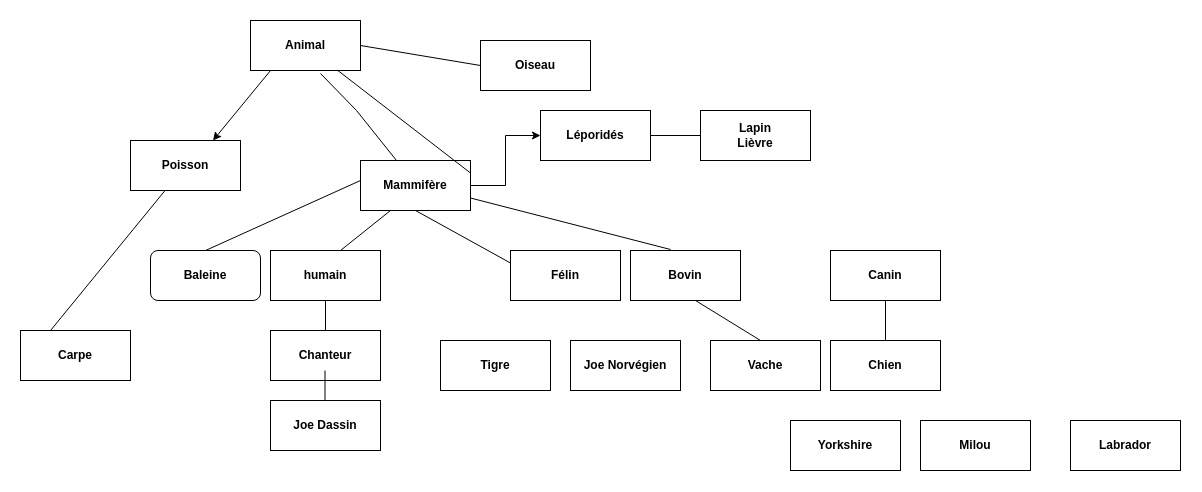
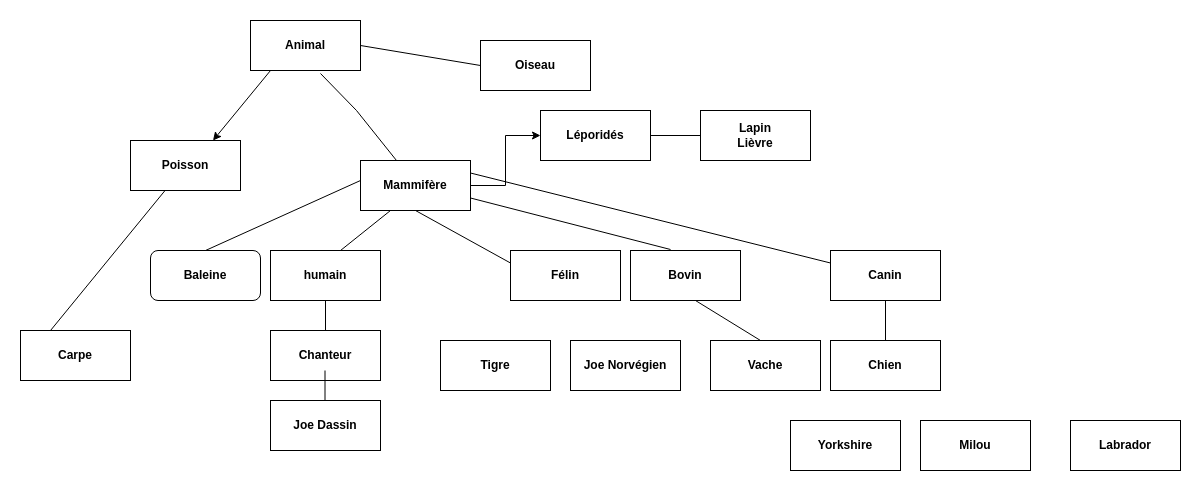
edge "Animal" -- "Mammifère": now "Canin" -- "Mammifère"
